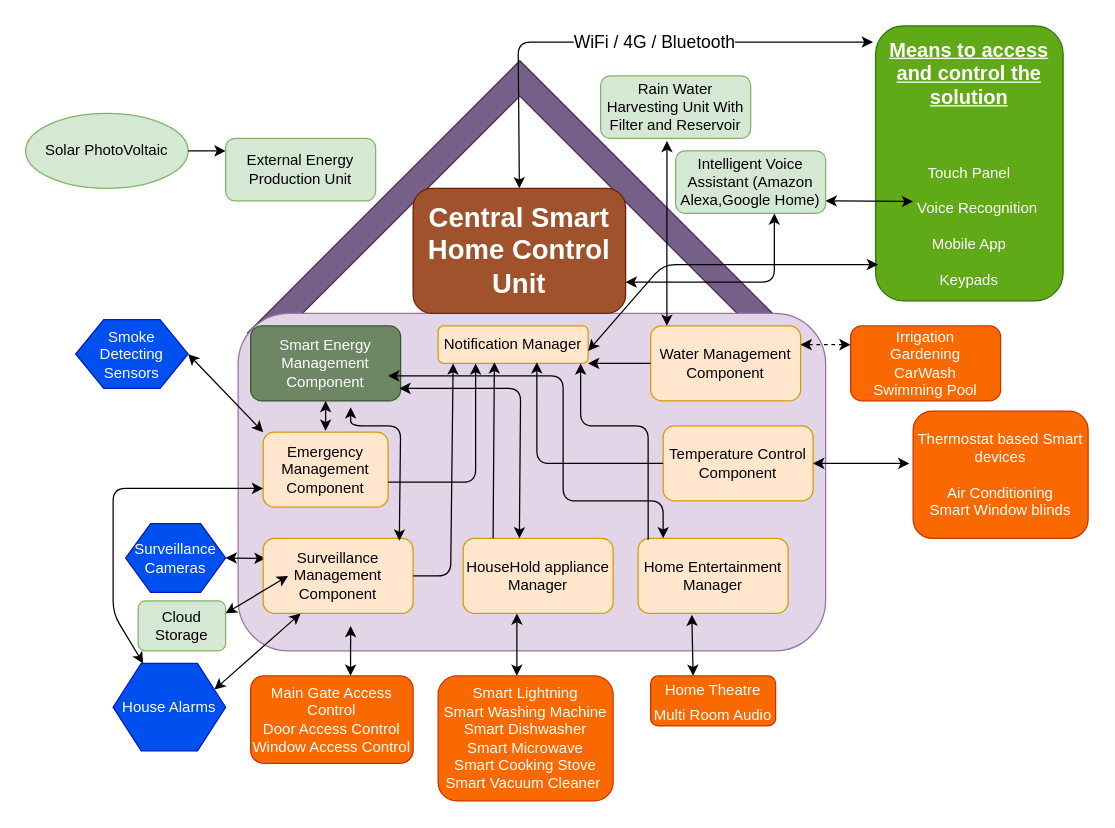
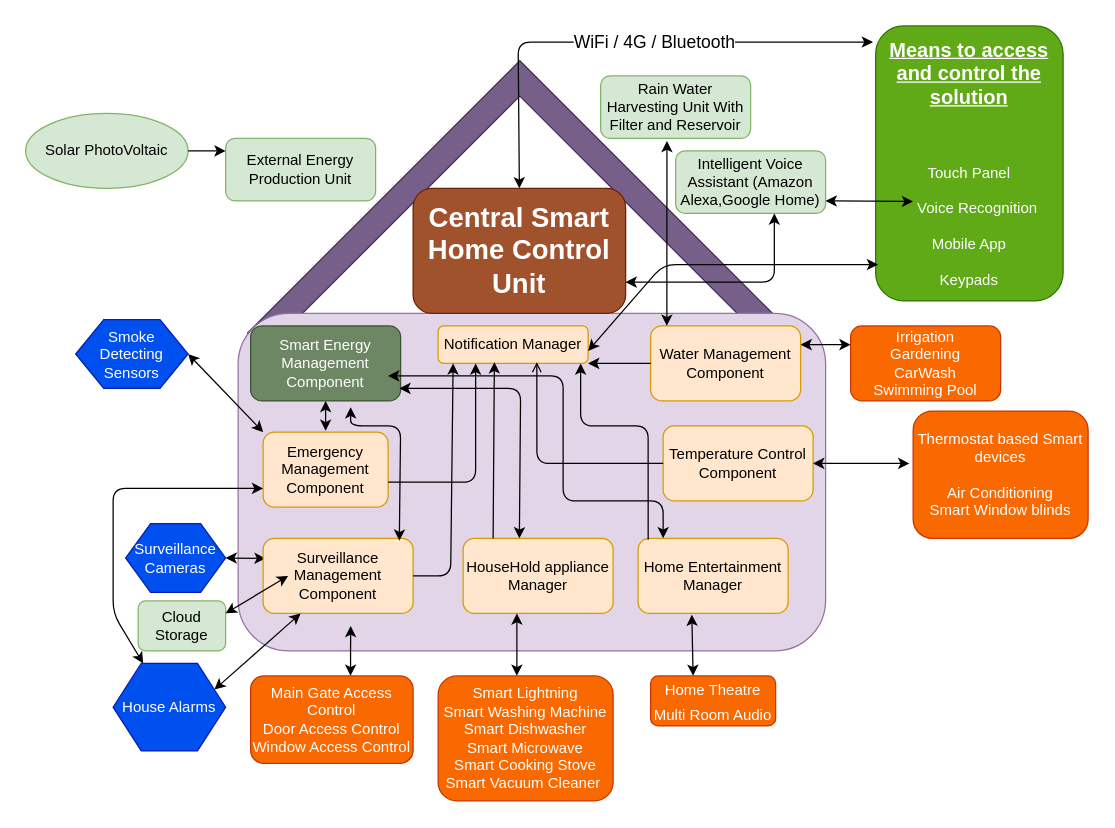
edge "Water Management Component" -- "Irrigation Gardening CarWash Swimming Pool": style dashed -> solid
edge "Temperature Control Component" -> "Notification Manager": arrowhead classic -> open
